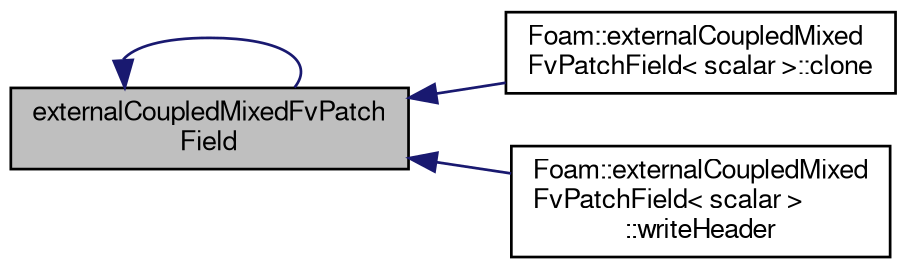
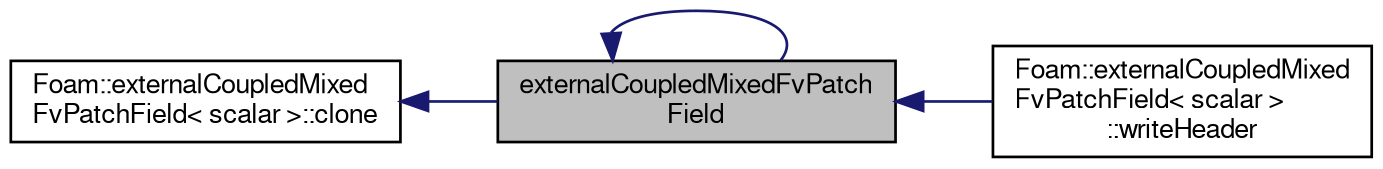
edge "Foam::externalCoupledMixed FvPatchField< scalar >::clone" -> "externalCoupledMixedFvPatch Field": reversed
